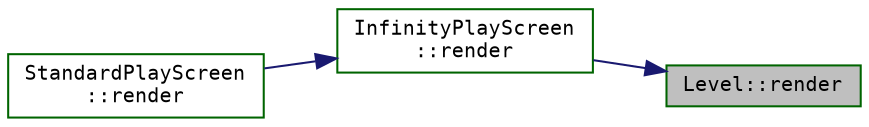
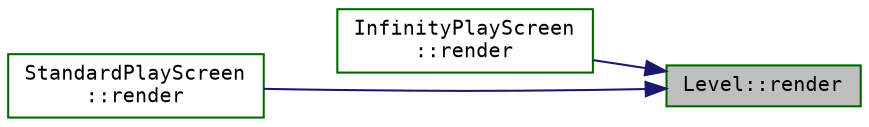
edge "StandardPlayScreen ::render" -> "InfinityPlayScreen ::render": now "StandardPlayScreen ::render" -> "Level::render"
